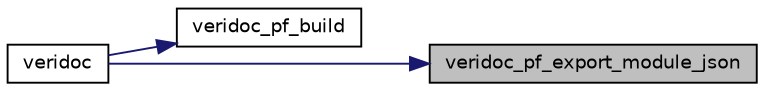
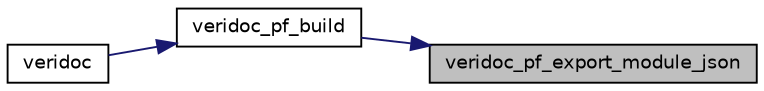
edge "veridoc" -> "veridoc_pf_export_module_json": now "veridoc_pf_build" -> "veridoc_pf_export_module_json"
